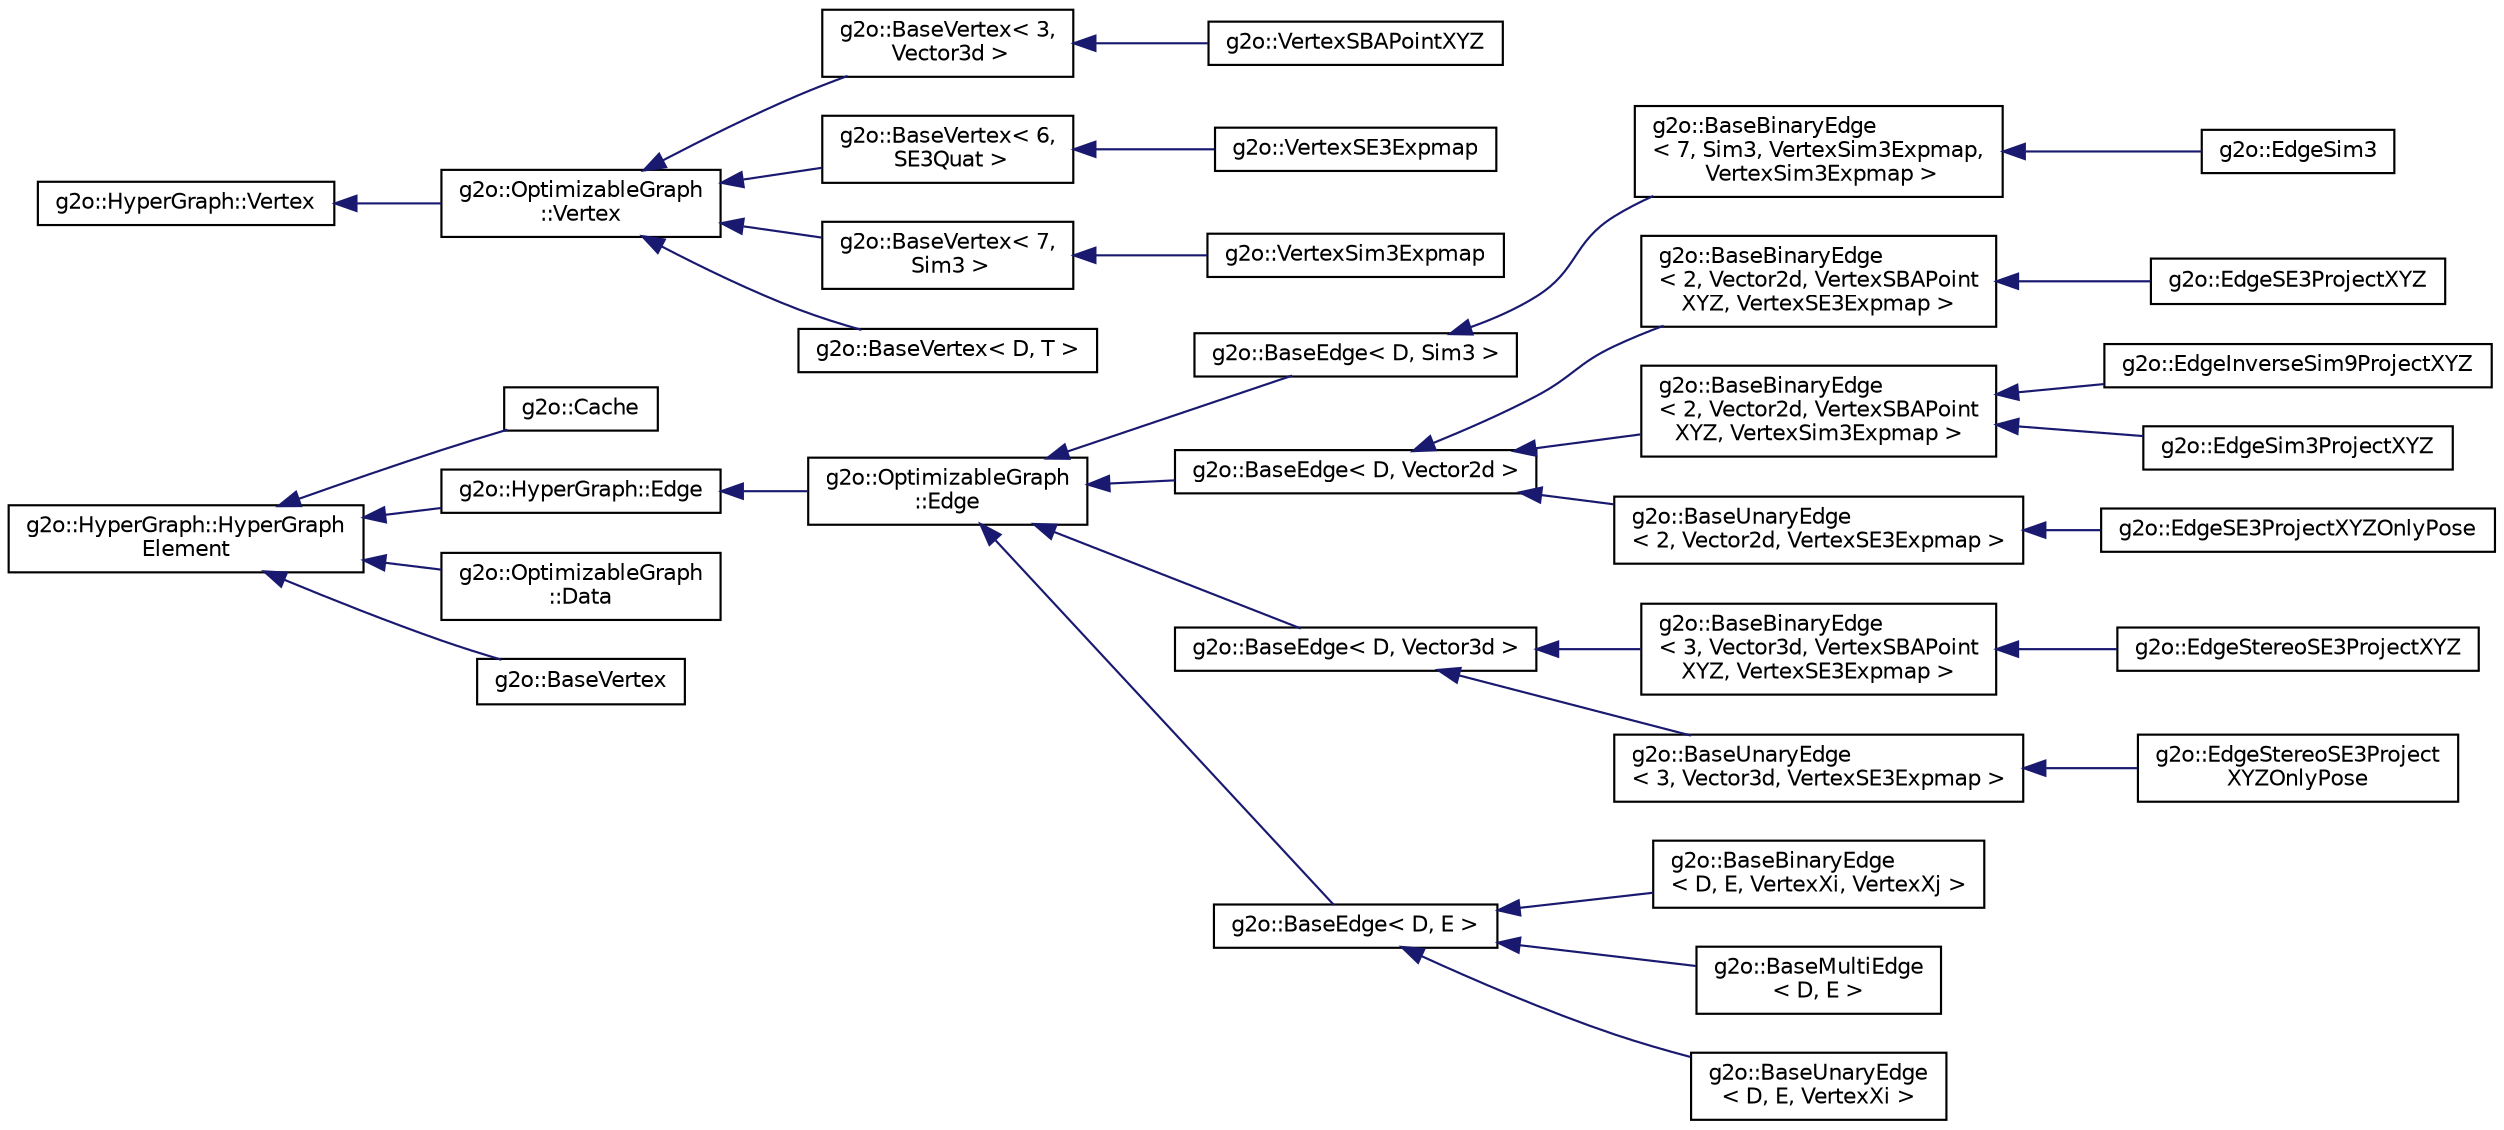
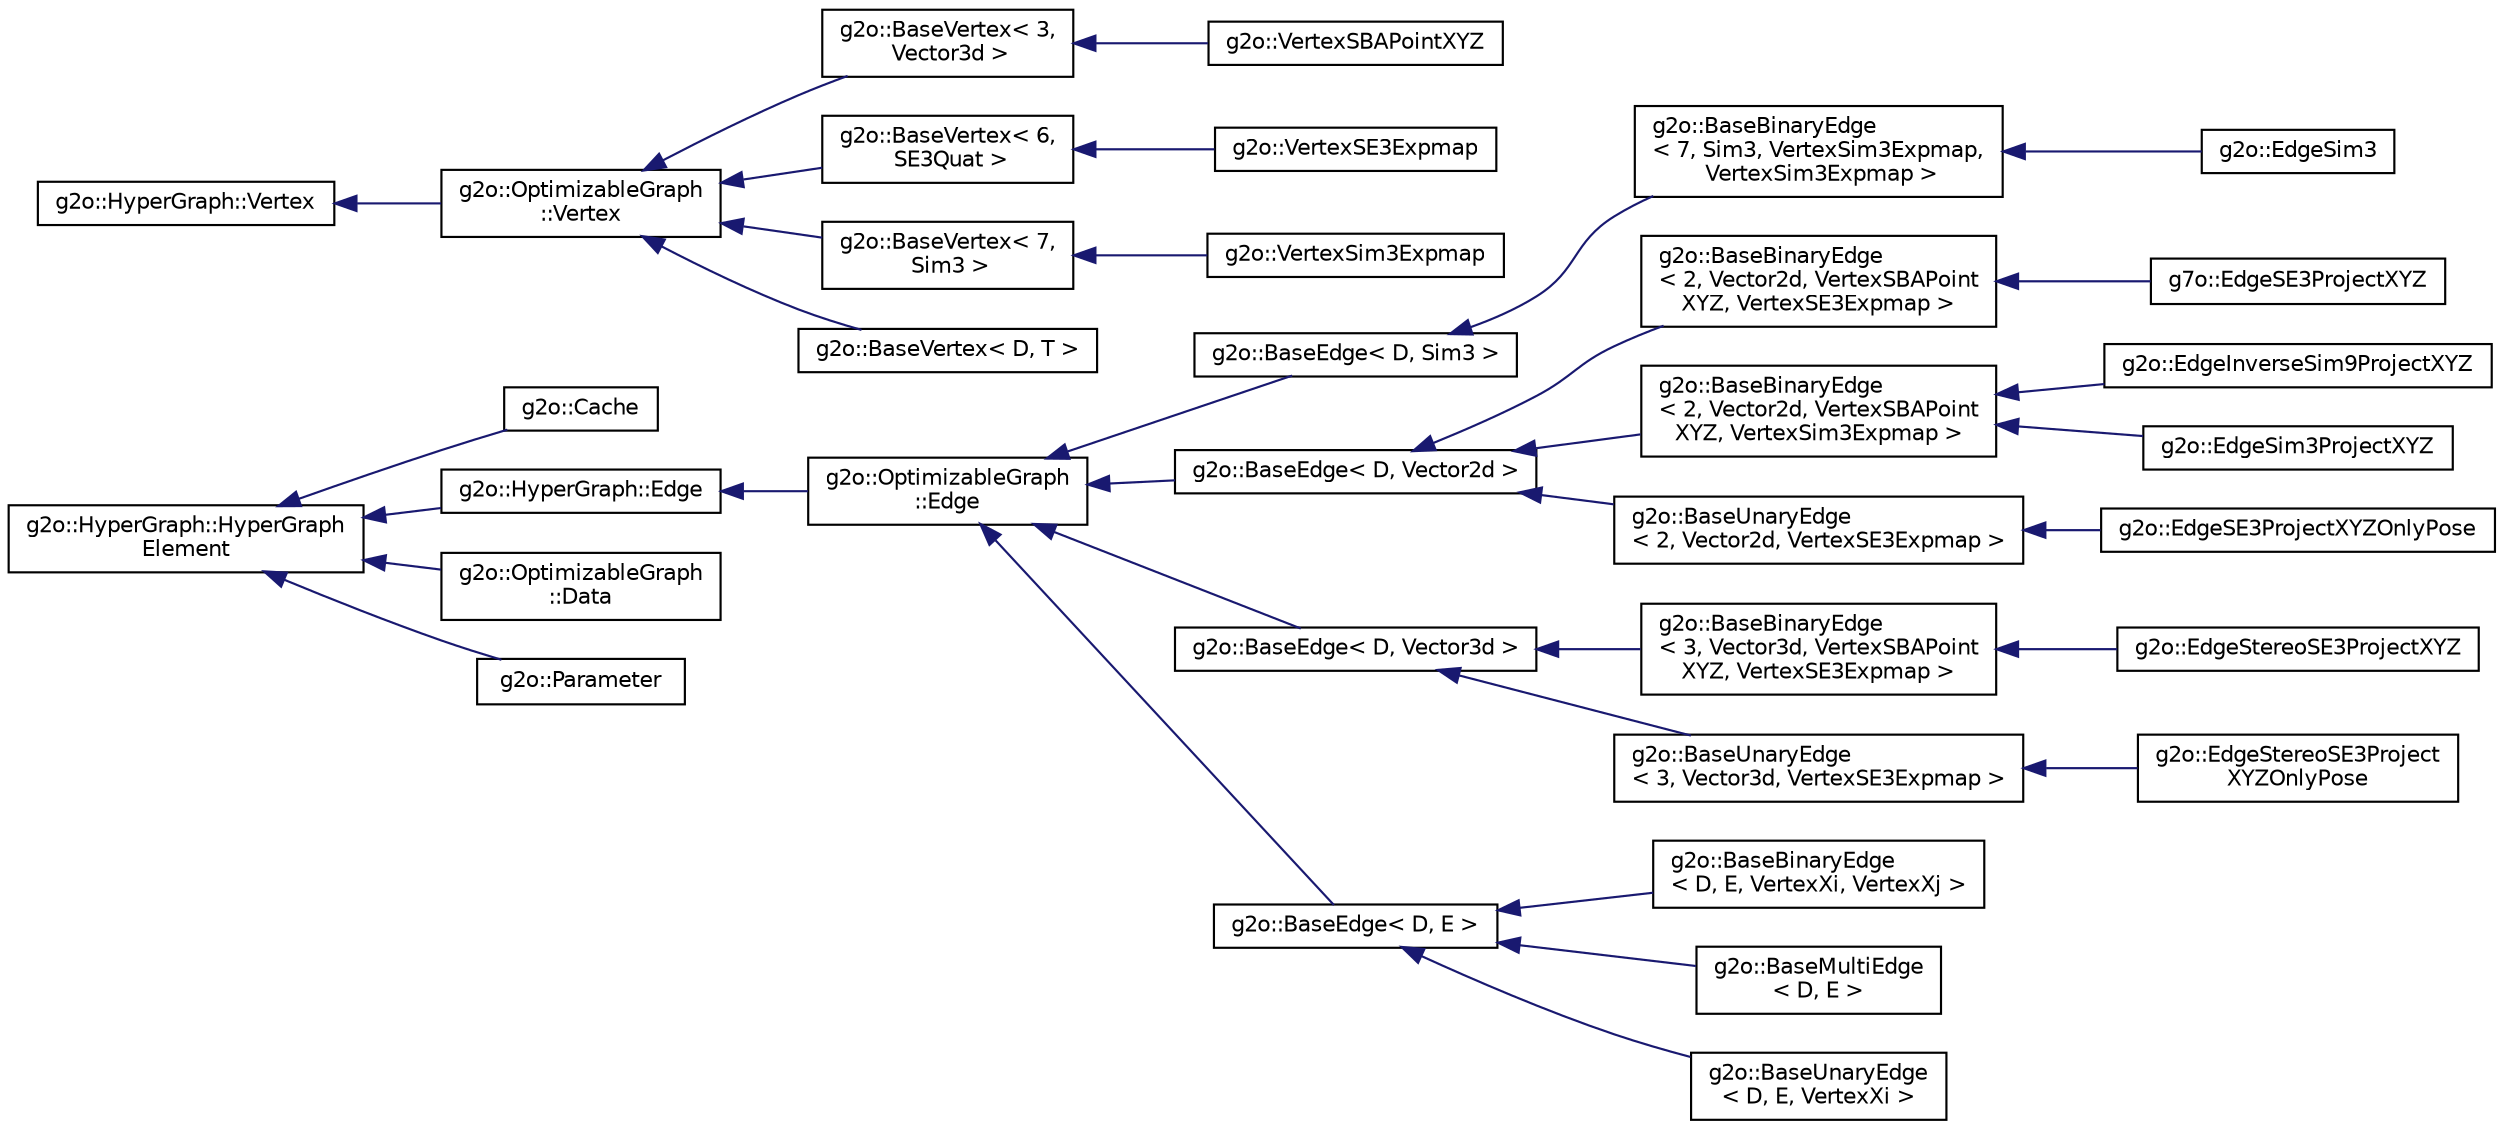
node "g2o::EdgeSE3ProjectXYZ": label "g2o::EdgeSE3ProjectXYZ" -> "g7o::EdgeSE3ProjectXYZ"
node "g2o::BaseVertex": label "g2o::BaseVertex" -> "g2o::Parameter"
